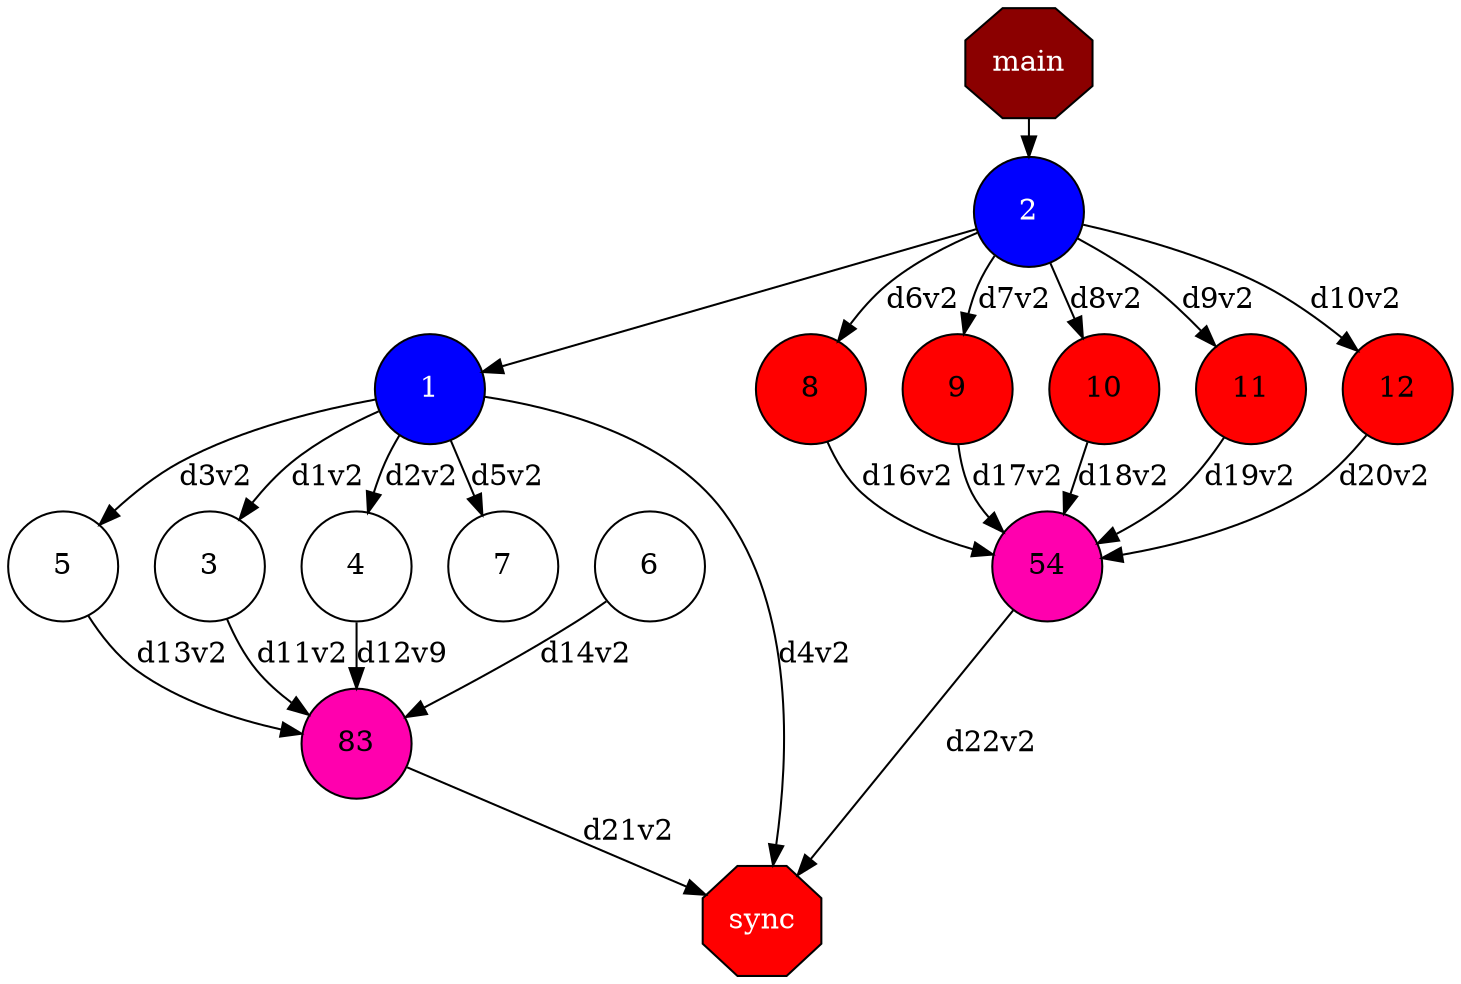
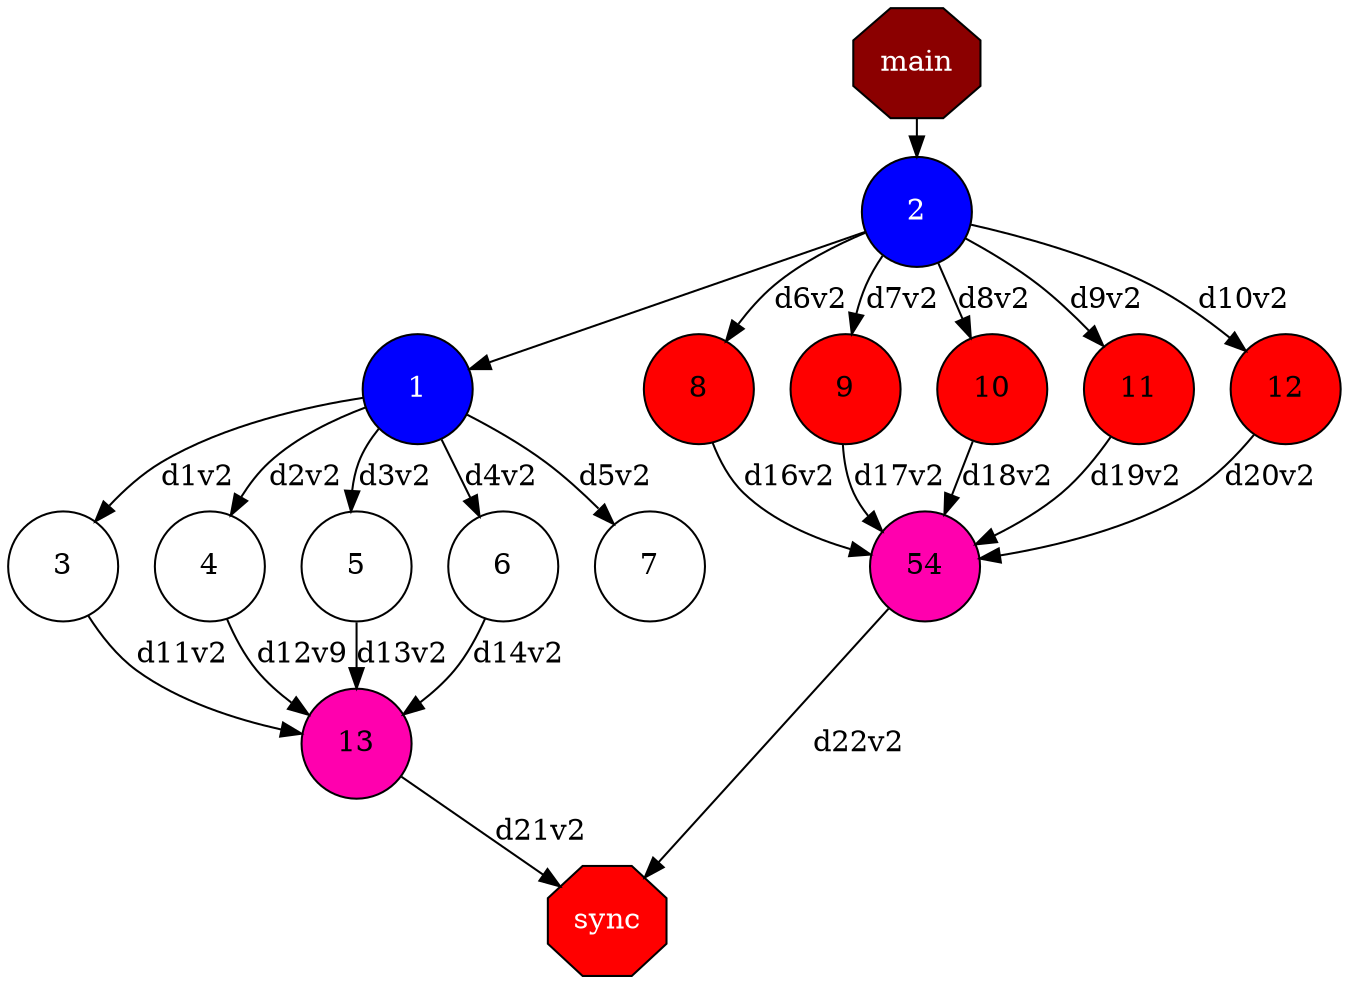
edge "1" -> "sync": now "1" -> "6"
node "83": label "83" -> "13"
